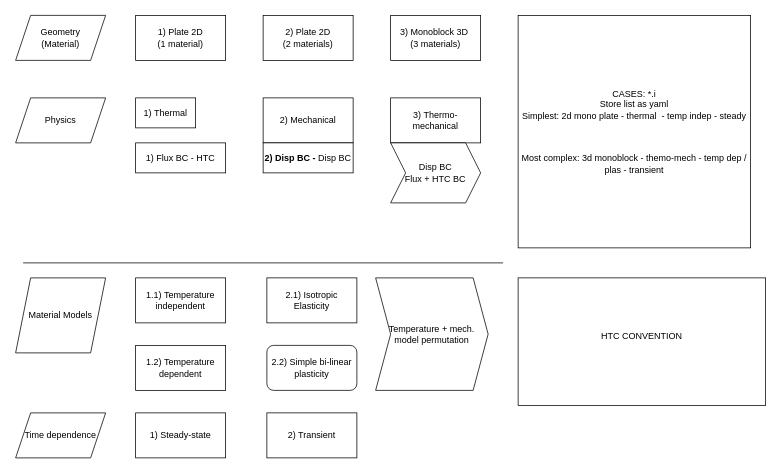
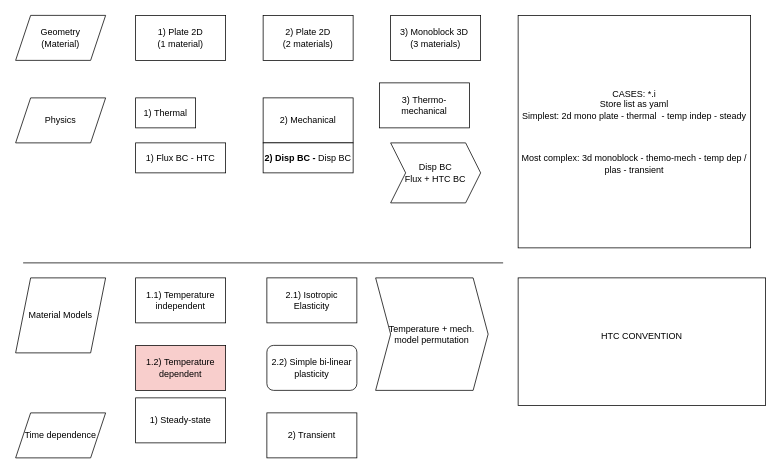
node "3) Thermo-mechanical": moved (435, 120) -> (424, 105)
node "1.2) Temperature dependent": fillcolor #ffffff -> #f8cecc
node "1) Steady-state": moved (180, 435) -> (180, 420)
